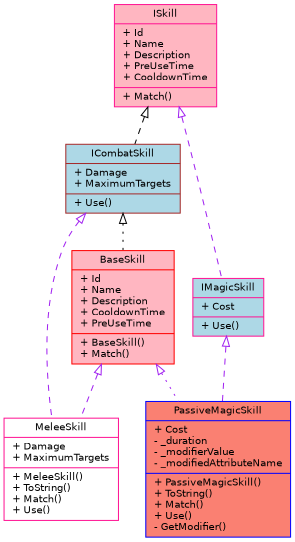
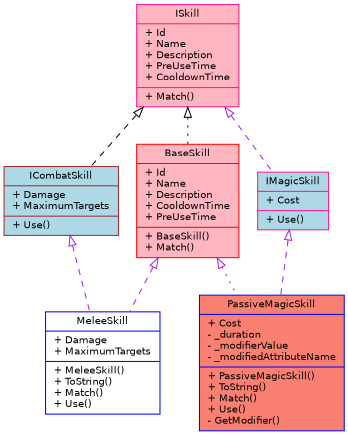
edge "BaseSkill" -> "ICombatSkill": now "BaseSkill" -> "ISkill"
node "MeleeSkill": color deeppink -> blue
